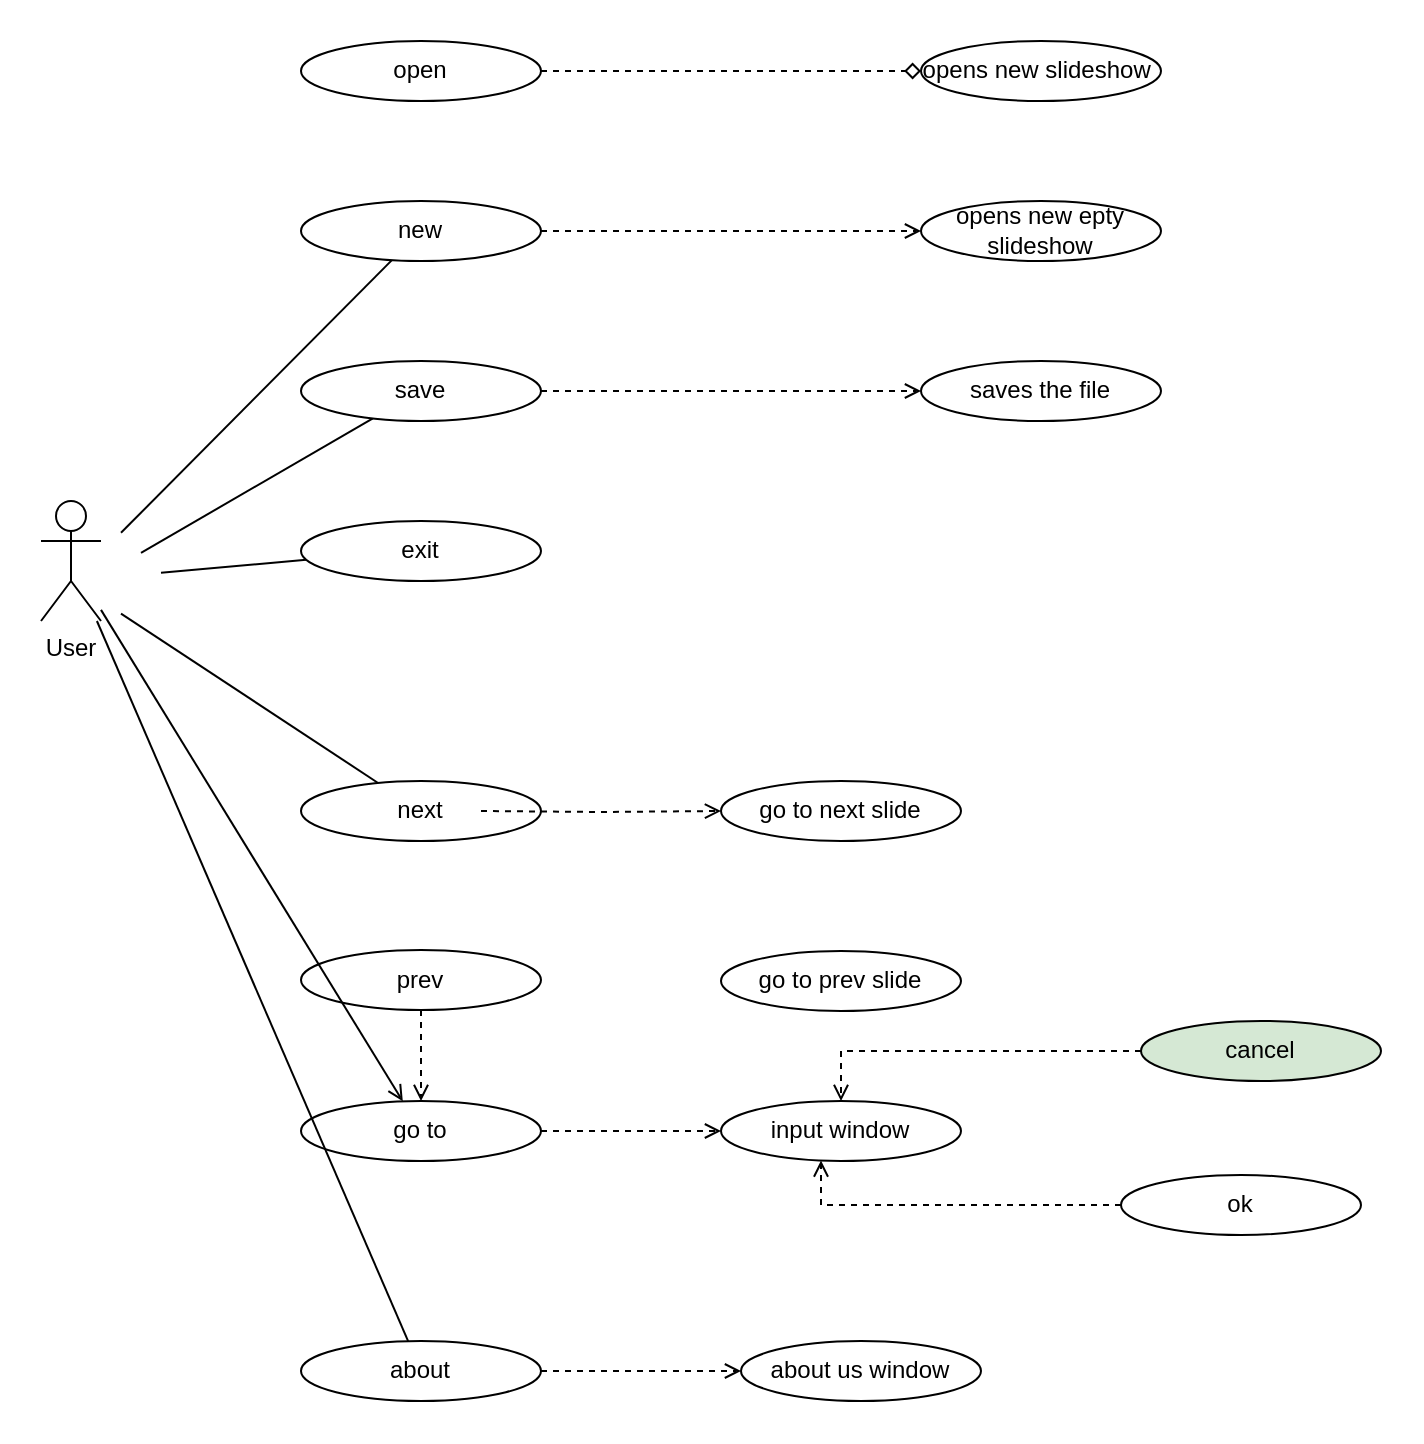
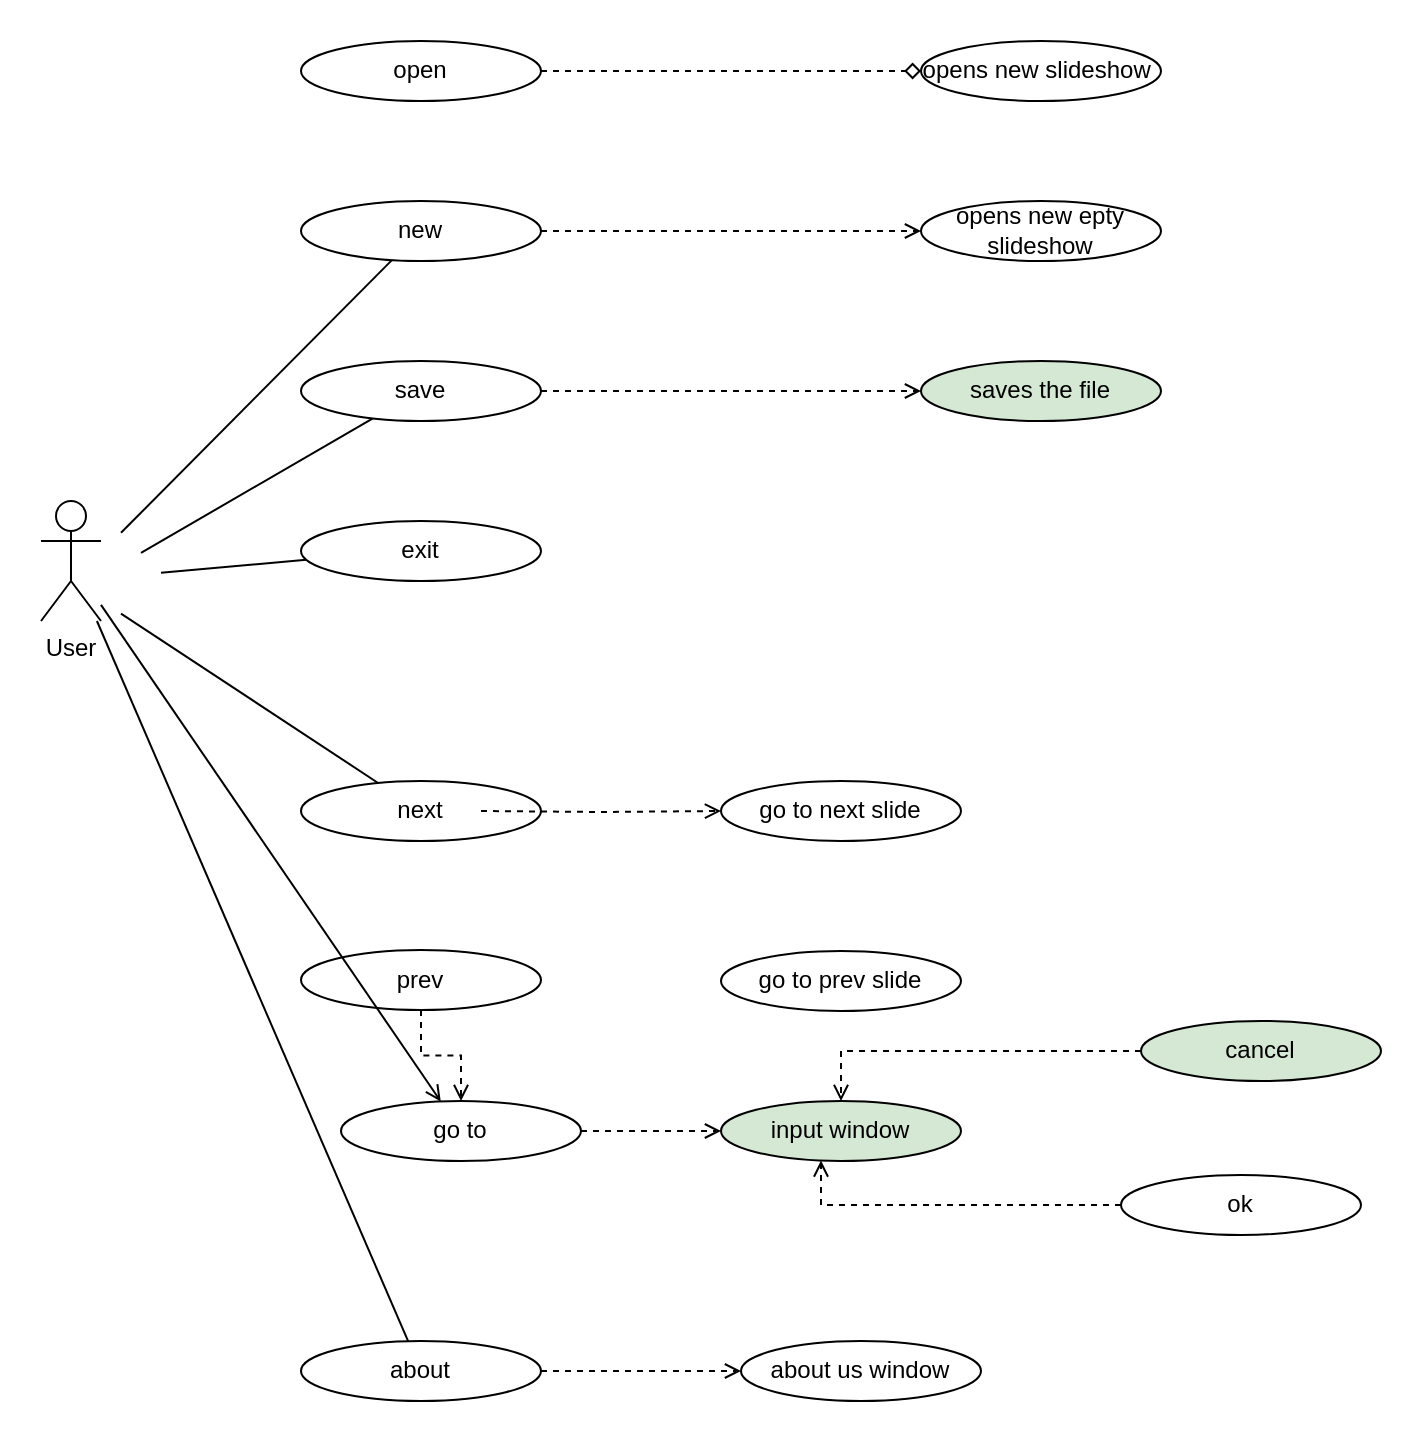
node "saves the file": fillcolor #ffffff -> #d5e8d4
node "go to": moved (421, 1131) -> (461, 1131)
node "input window": fillcolor #ffffff -> #d5e8d4
